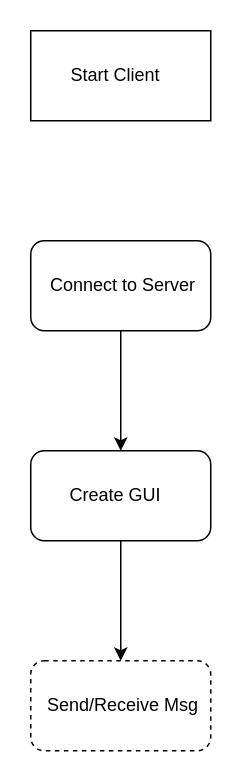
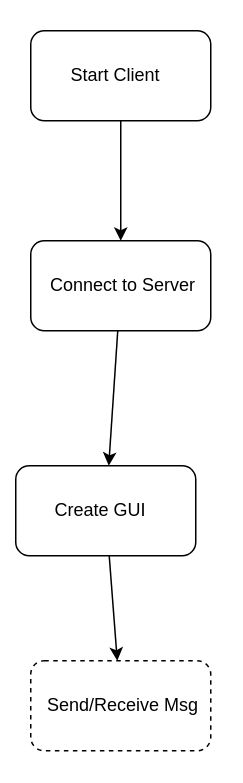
node "Start Client": shape rectangle -> rounded rectangle
edge "Start Client" -> "Connect to Server": added
node "Create GUI": moved (121, 496) -> (106, 511)
